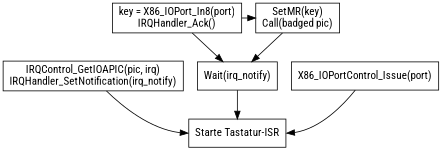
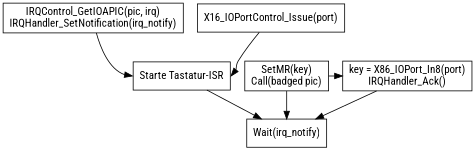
edge "key = X86_IOPort_In8(port) IRQHandler_Ack()" -> "SetMR(key) Call(badged pic)": reversed
node "X86_IOPortControl_Issue(port)": label "X86_IOPortControl_Issue(port)" -> "X16_IOPortControl_Issue(port)"
edge "Wait(irq_notify)" -> "Starte Tastatur-ISR": reversed
